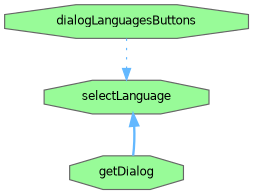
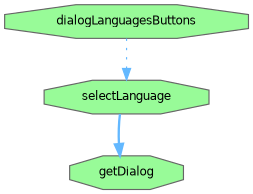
edge "getDialog" -> "selectLanguage": reversed
